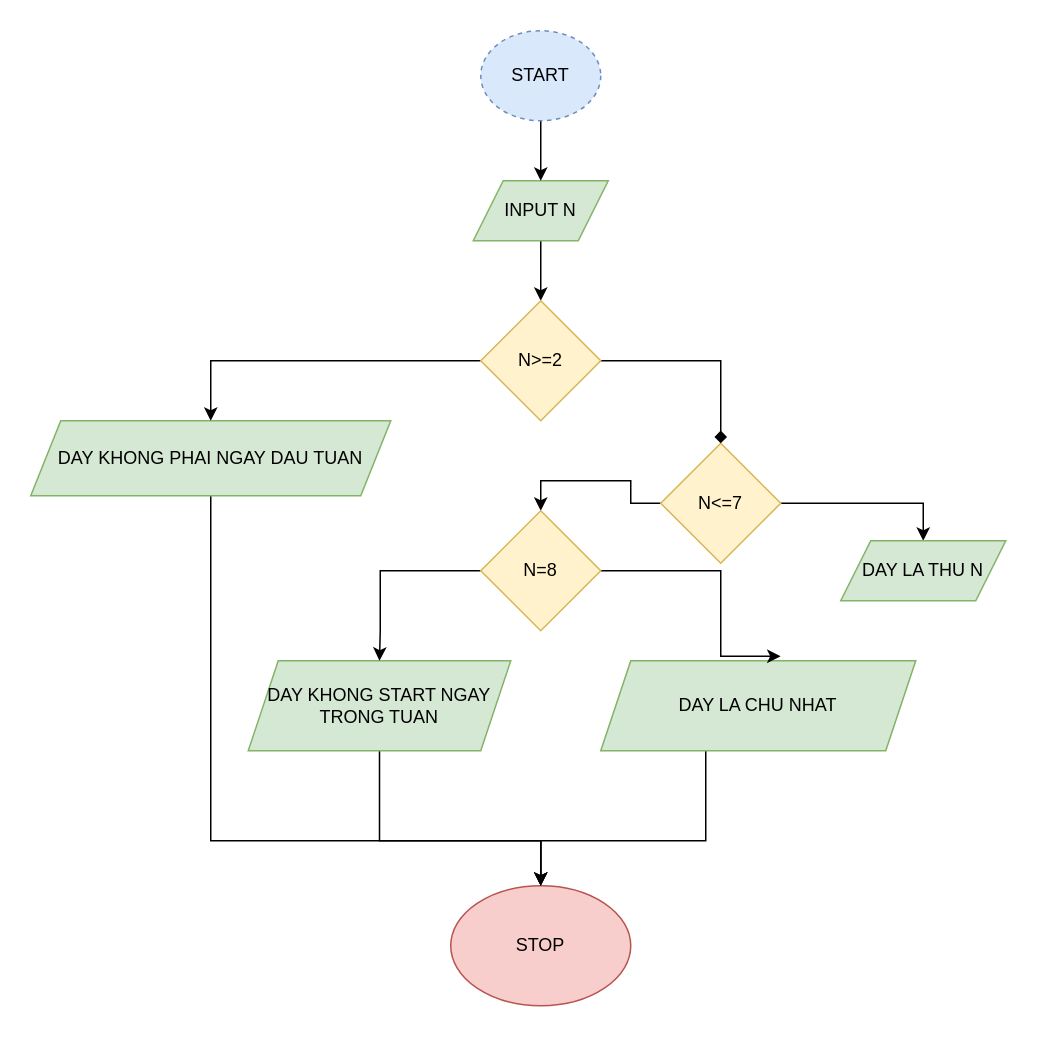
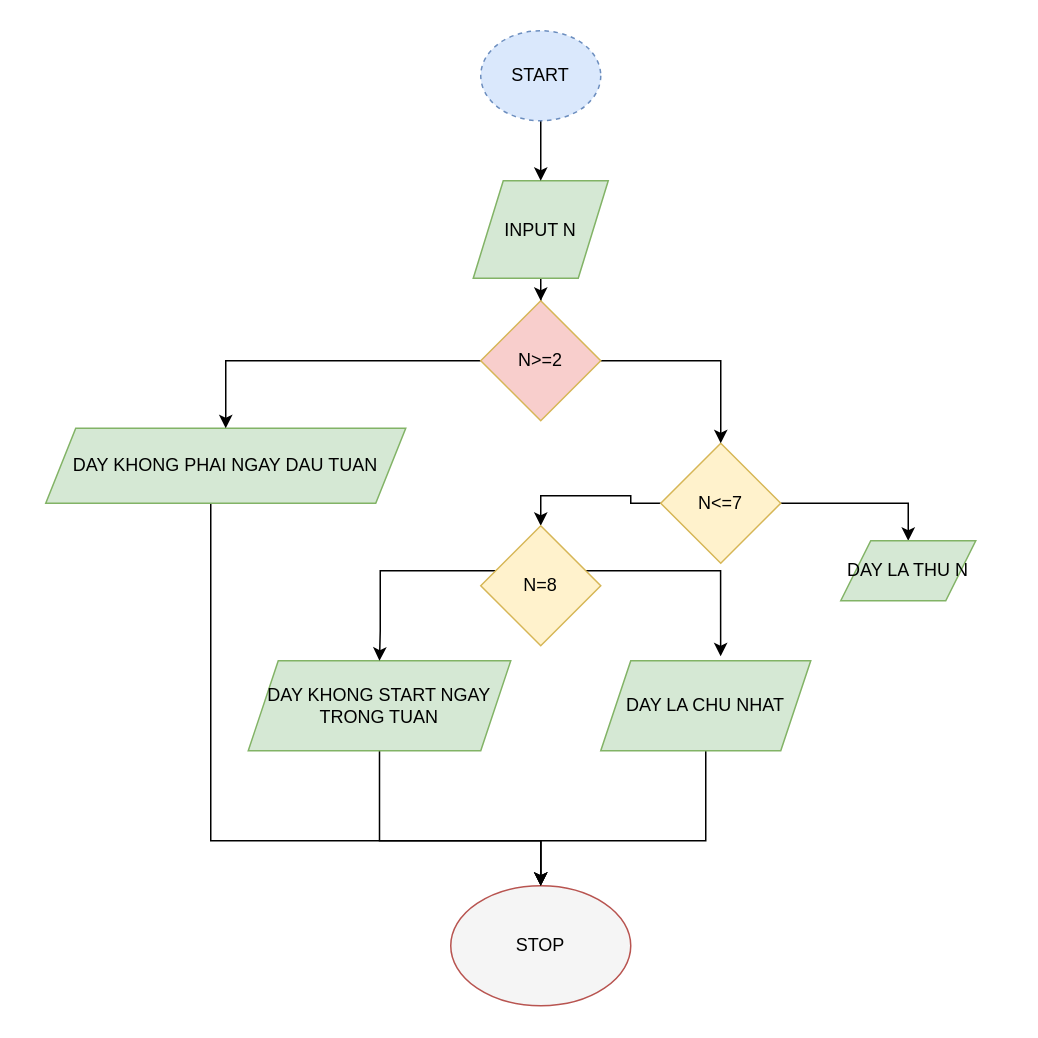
node "INPUT N": size 135x60 -> 135x98
node "N>=2": fillcolor #fff2cc -> #f8cecc
edge "N>=2" -> "N<=7": arrowhead diamond -> classic
node "DAY KHONG PHAI NGAY DAU TUAN": moved (211, 458) -> (226, 466)
node "N=8": moved (541, 571) -> (541, 586)
node "DAY LA THU N": size 165x60 -> 135x60
node "DAY LA CHU NHAT": size 315x90 -> 210x90
node "STOP": fillcolor #f8cecc -> #f5f5f5
